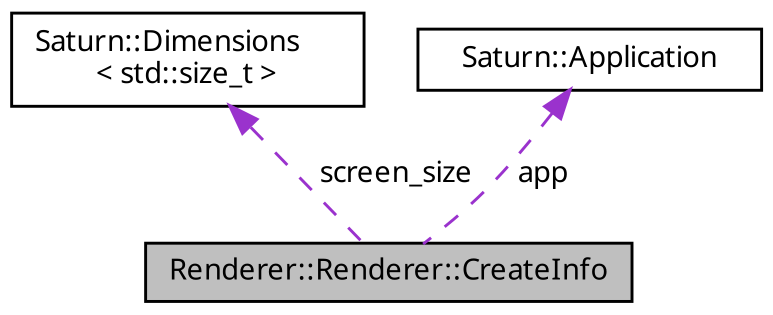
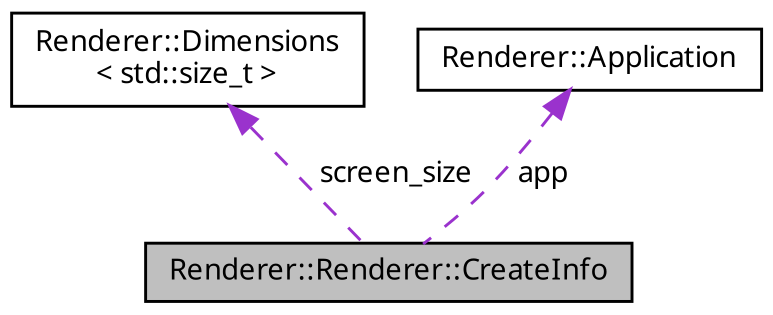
node "Saturn::Dimensions < std::size_t >": label "Saturn::Dimensions < std::size_t >" -> "Renderer::Dimensions < std::size_t >"
node "Saturn::Application": label "Saturn::Application" -> "Renderer::Application"
